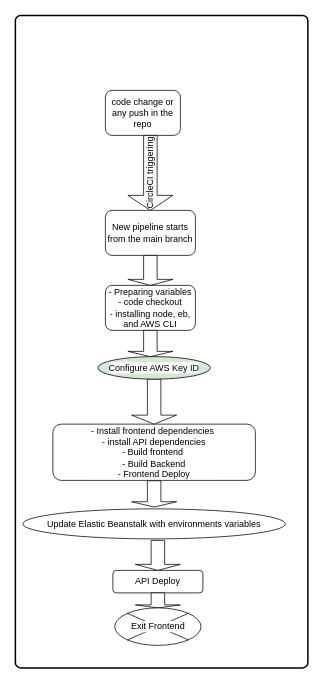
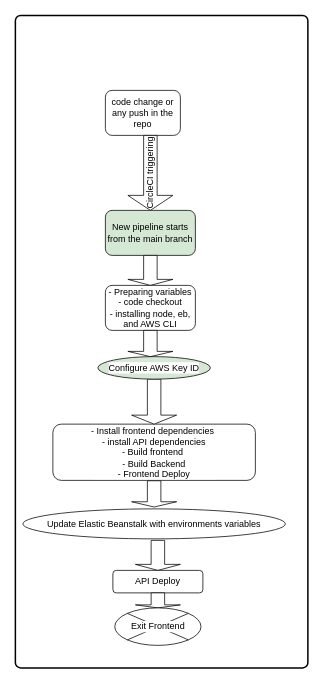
node "New pipeline starts from the main branch": fillcolor #ffffff -> #d5e8d4
